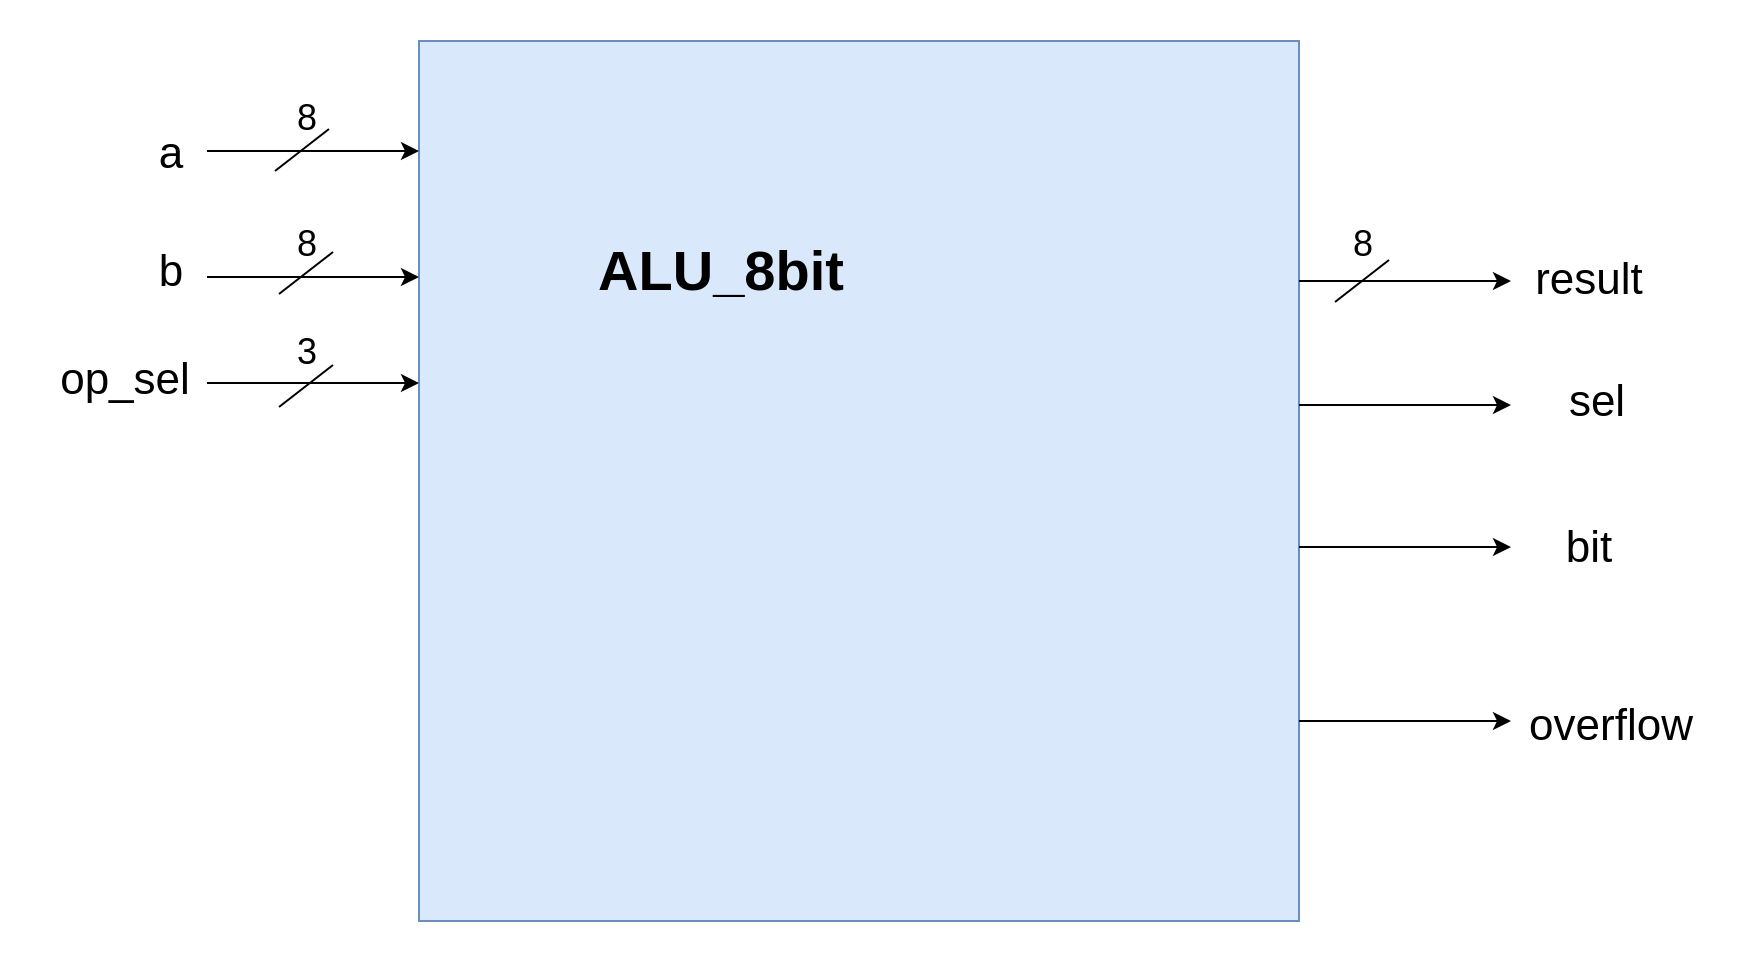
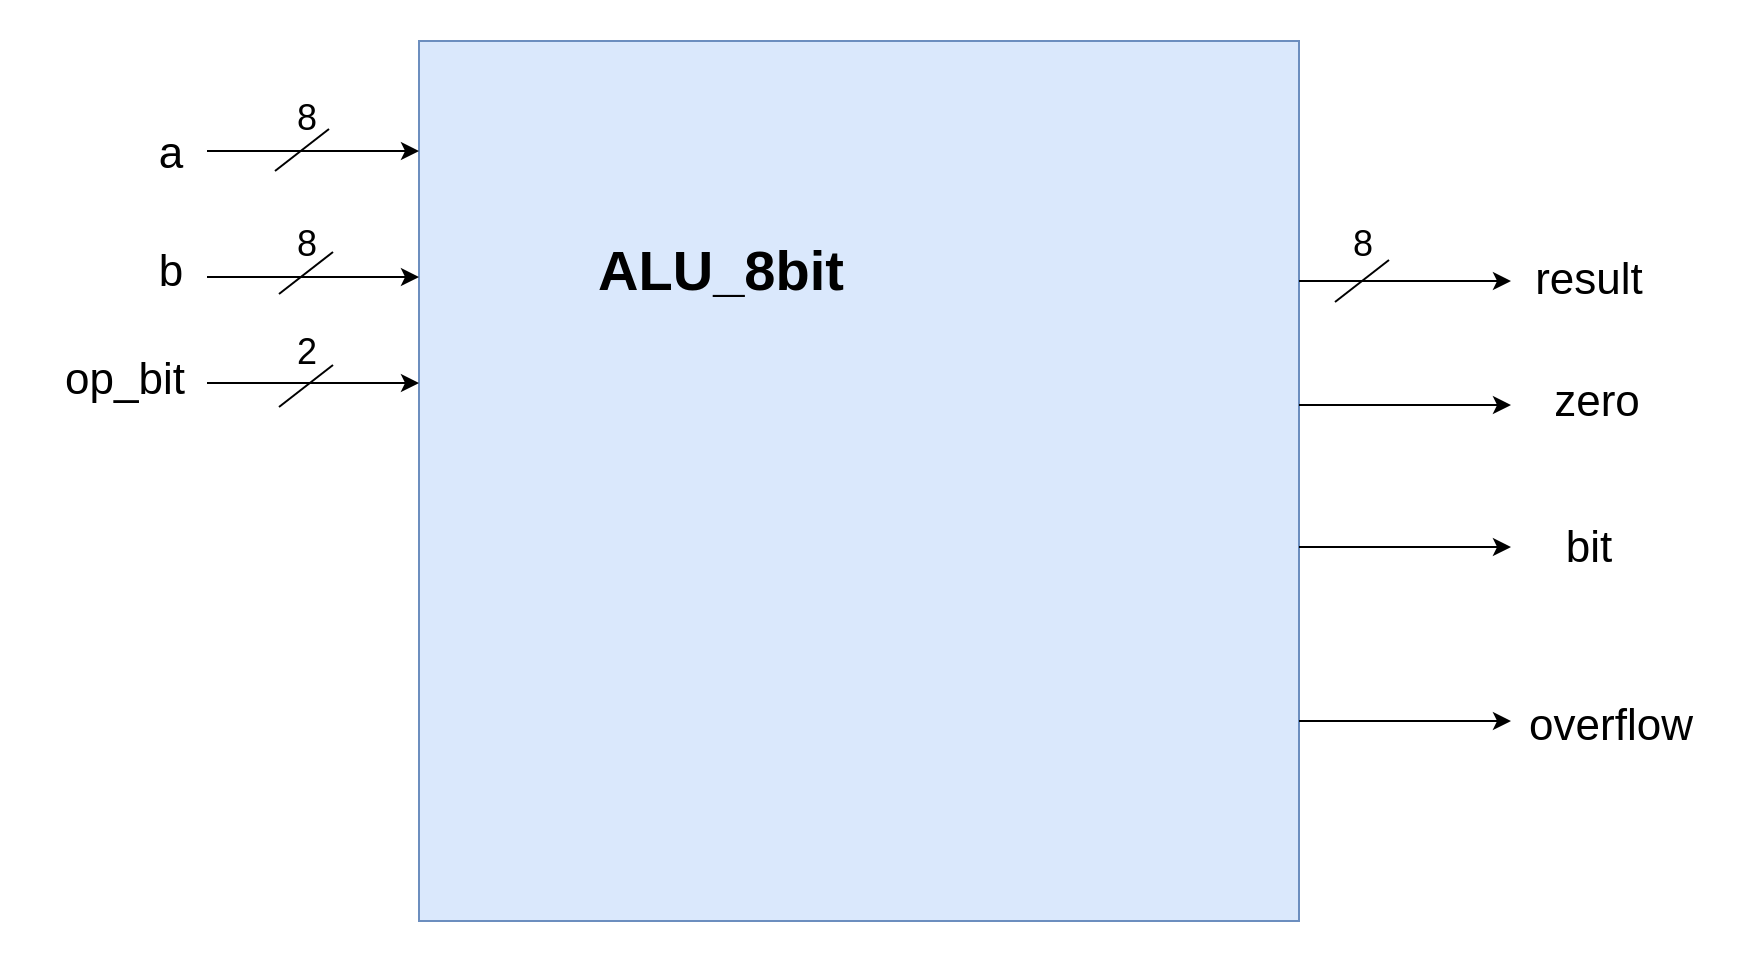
node "3": label "3" -> "2"
node "op_sel": label "op_sel" -> "op_bit"
node "sel": label "sel" -> "zero"
